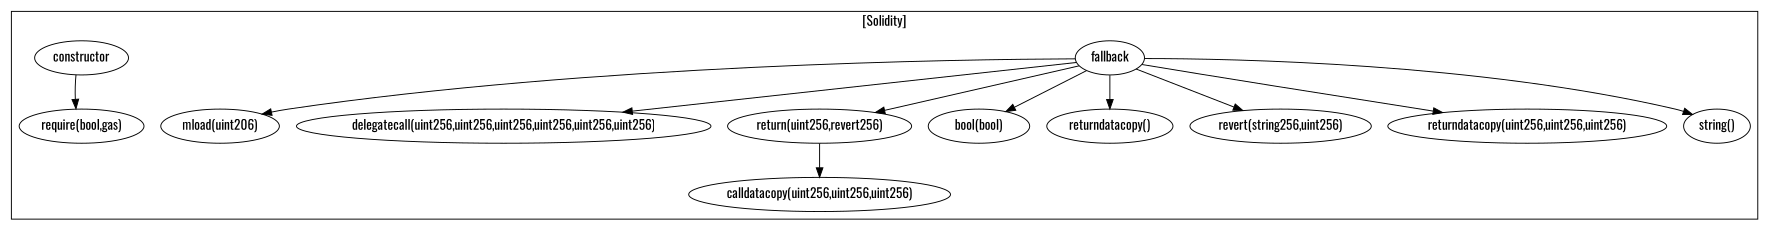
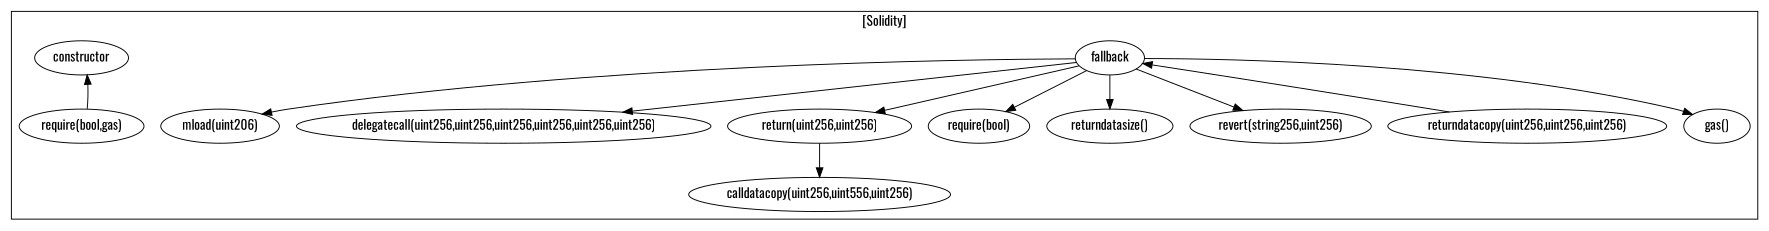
edge "constructor" -> "require(bool,gas)": reversed
edge "fallback" -> "returndatacopy(uint256,uint256,uint256)": reversed
node "return(uint256,revert256)": label "return(uint256,revert256)" -> "return(uint256,uint256)"
node "bool(bool)": label "bool(bool)" -> "require(bool)"
node "returndatacopy()": label "returndatacopy()" -> "returndatasize()"
node "string()": label "string()" -> "gas()"
node "calldatacopy(uint256,uint256,uint256)": label "calldatacopy(uint256,uint256,uint256)" -> "calldatacopy(uint256,uint556,uint256)"
